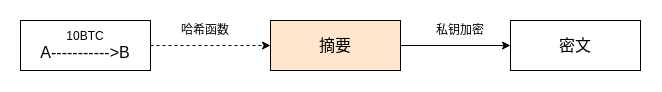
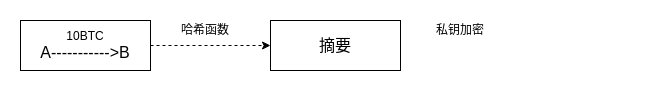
node "摘要": fillcolor #ffe6cc -> #ffffff
edge "摘要" -> "密文": removed
node "密文": removed
